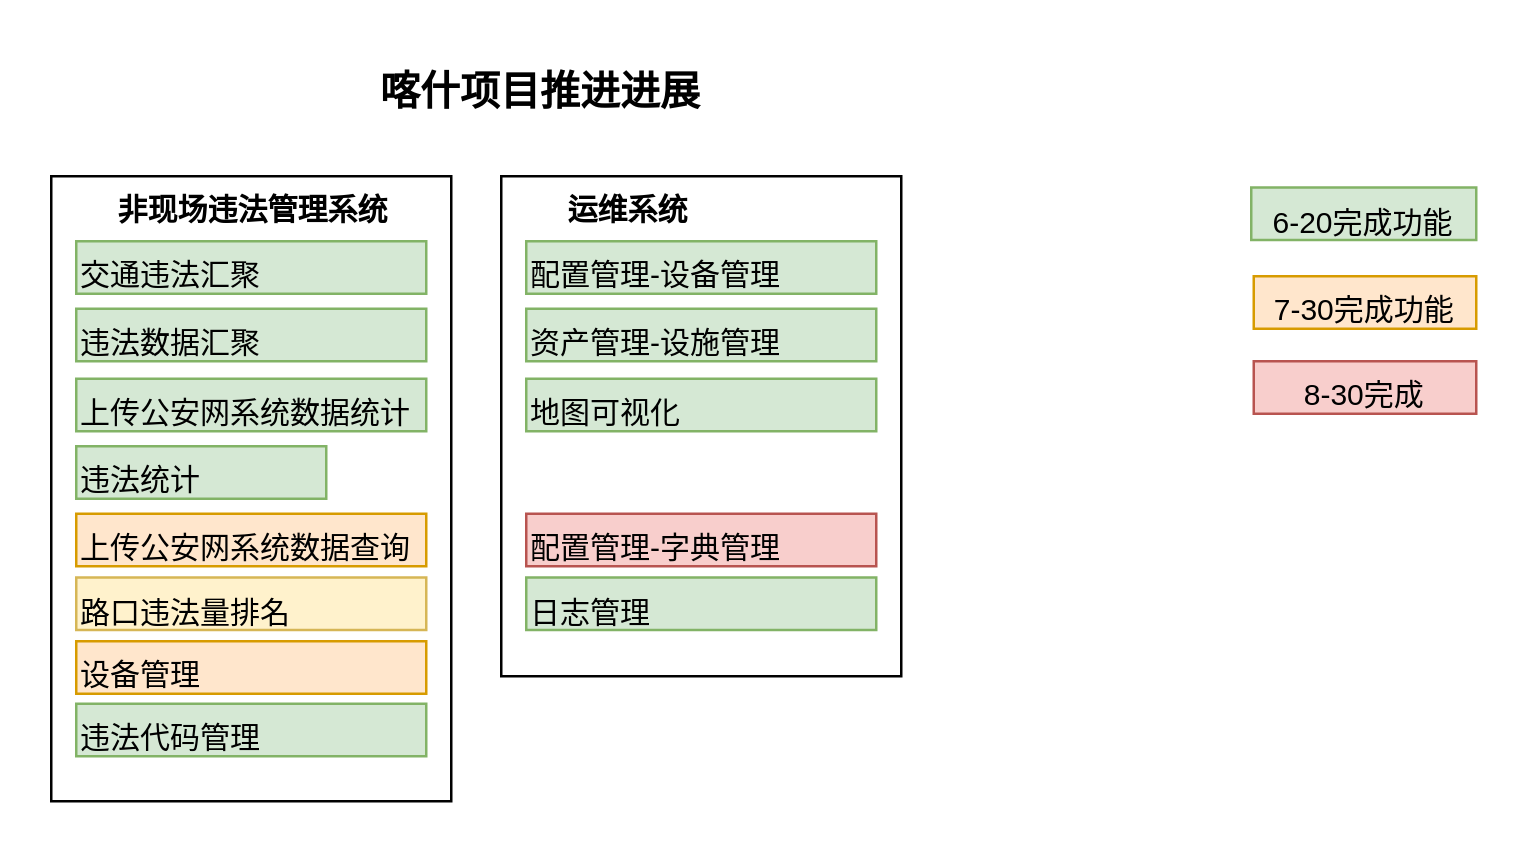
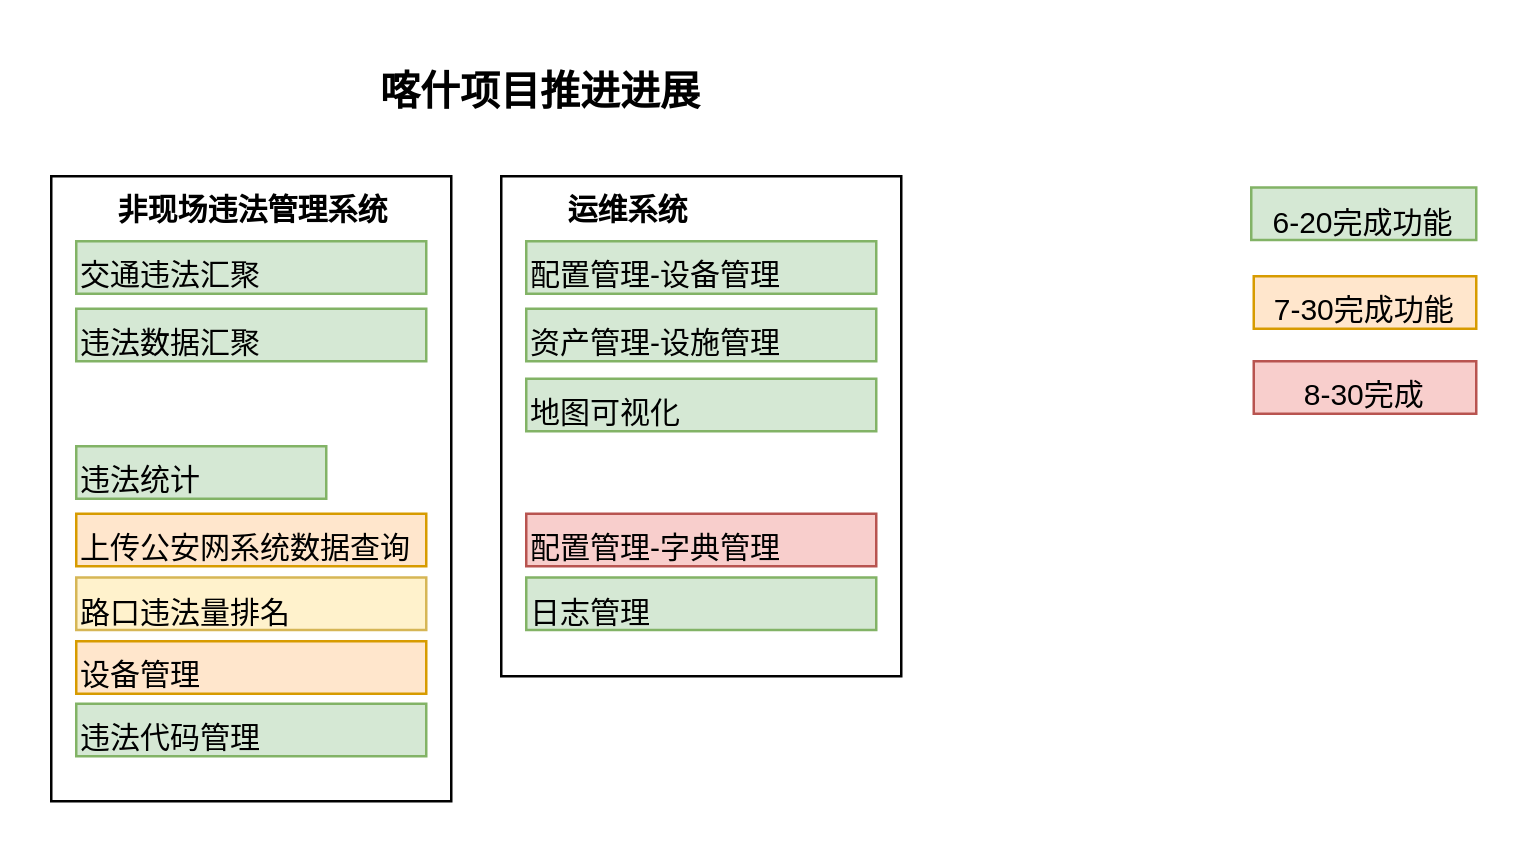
node "上传公安网系统数据统计": removed
